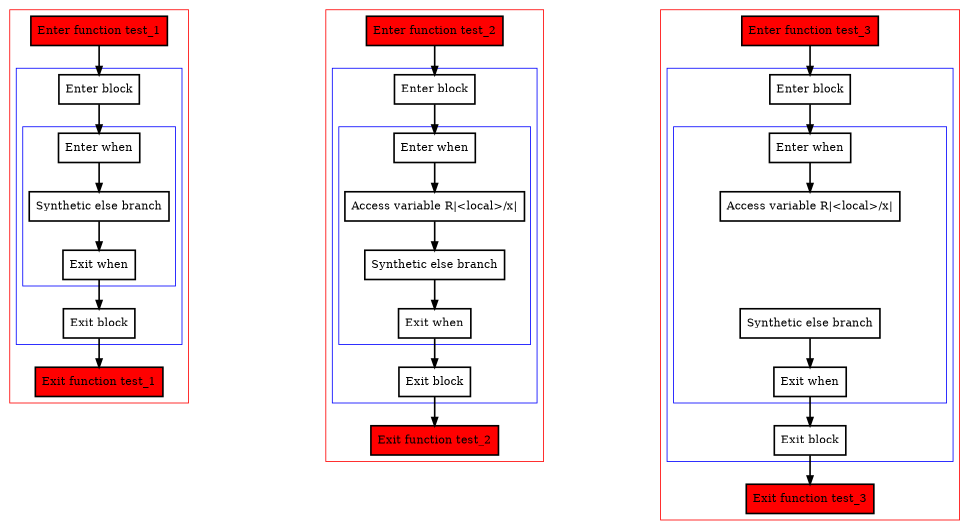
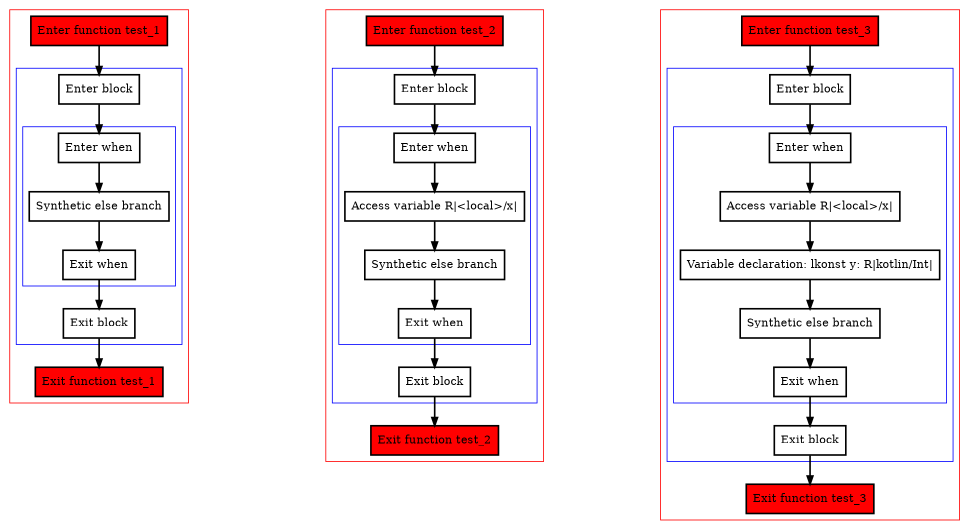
node "Variable declaration: lkonst y: R|kotlin/Int|": added
